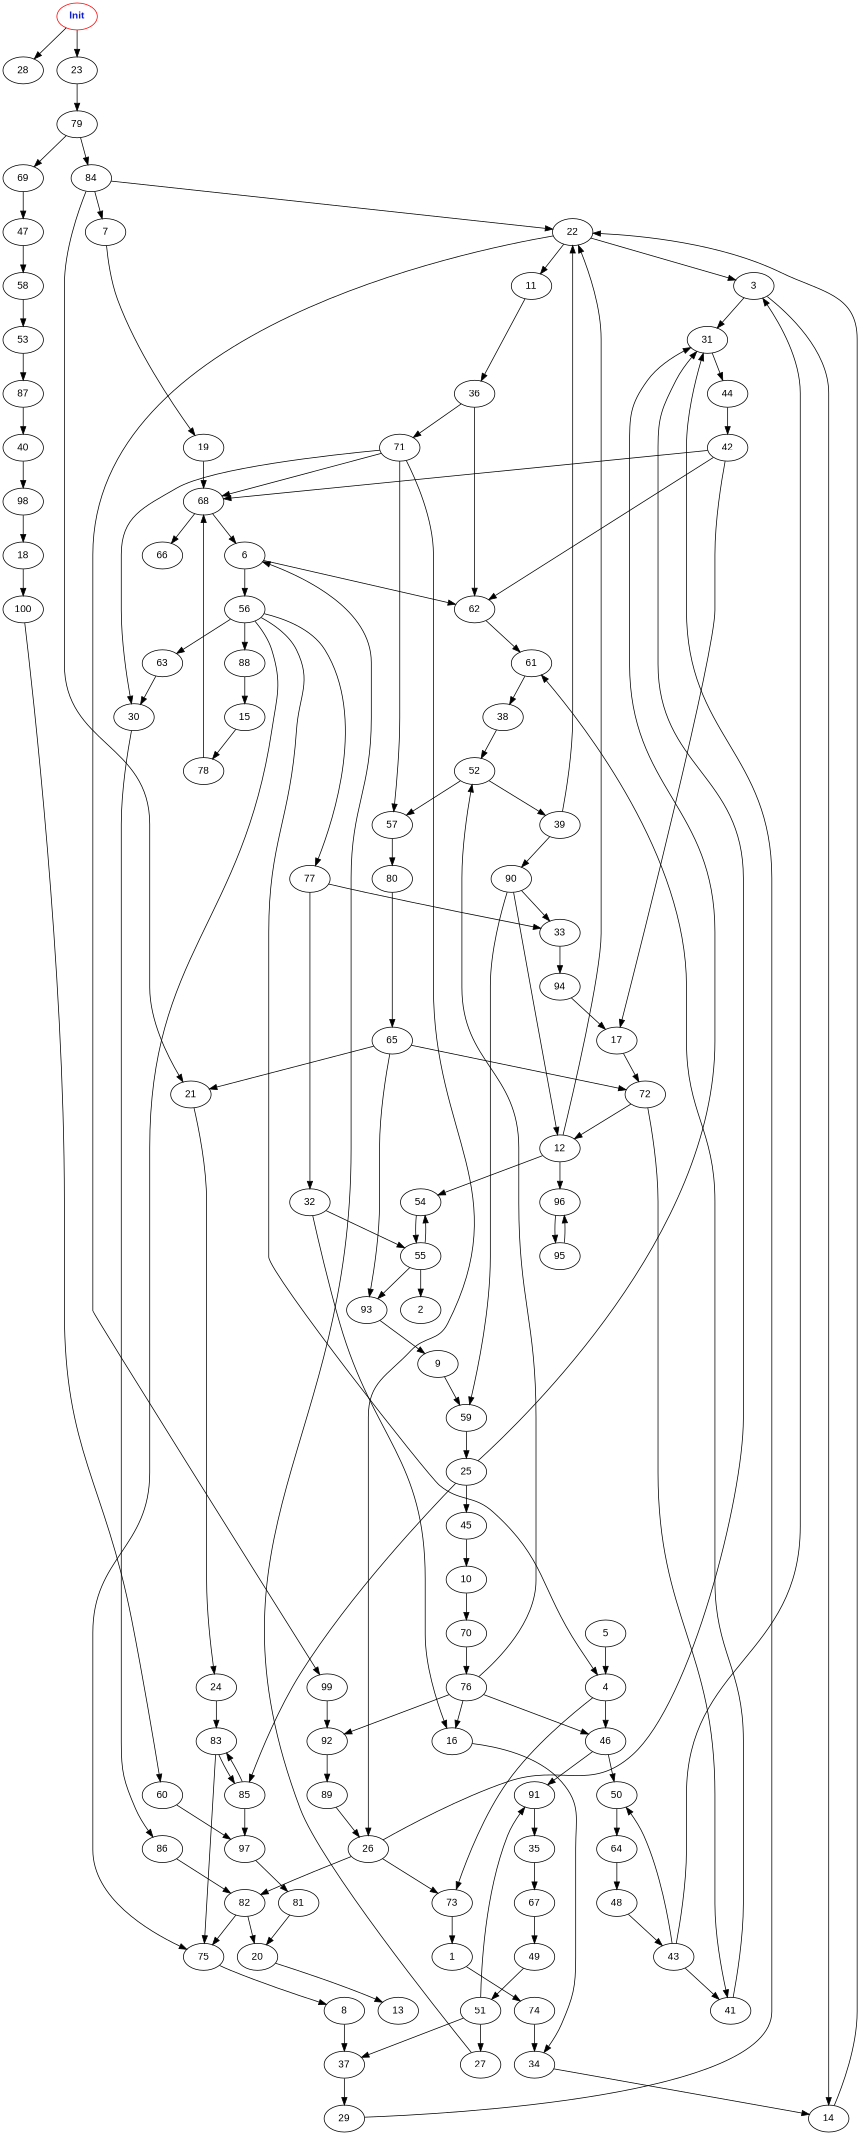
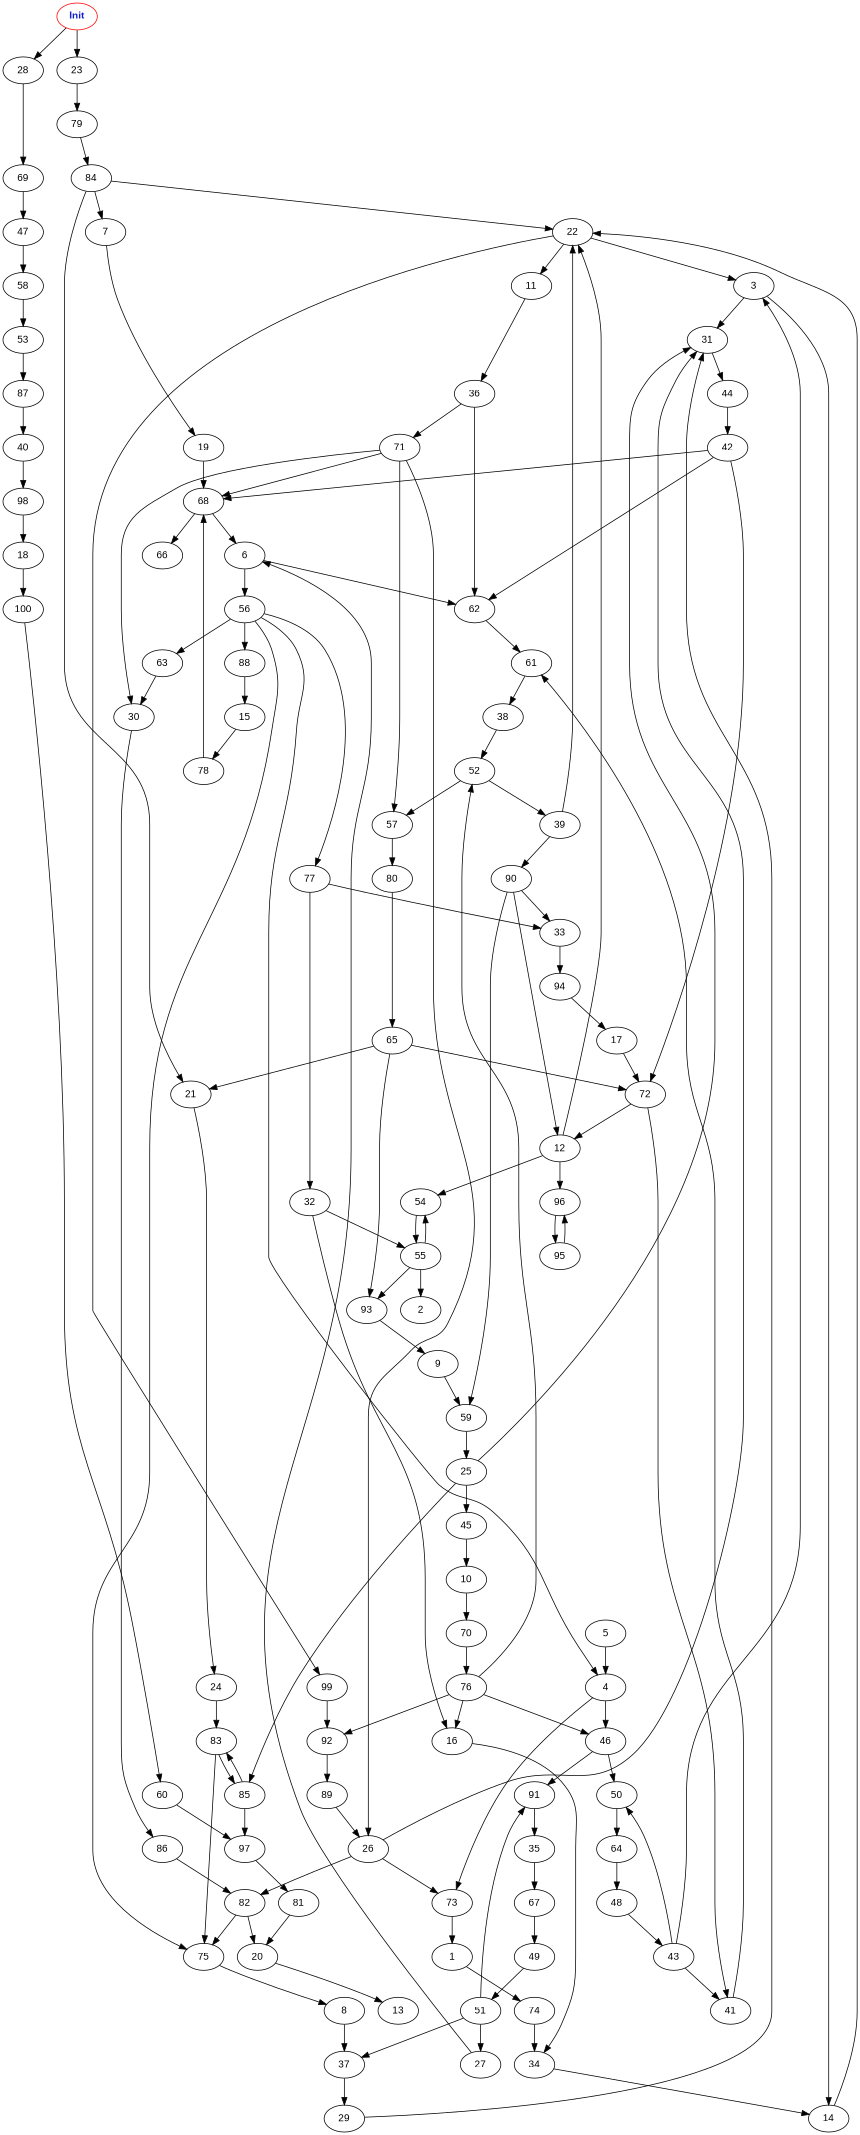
edge "79" -> "69": now "28" -> "69"
edge "42" -> "17": now "42" -> "72"
